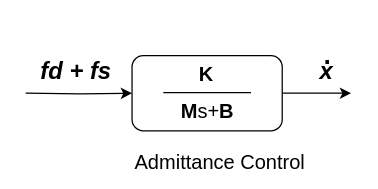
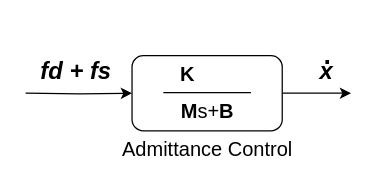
node "K": moved (206, 74) -> (187, 74)
node "Admittance Control": moved (219, 162) -> (207, 149)
